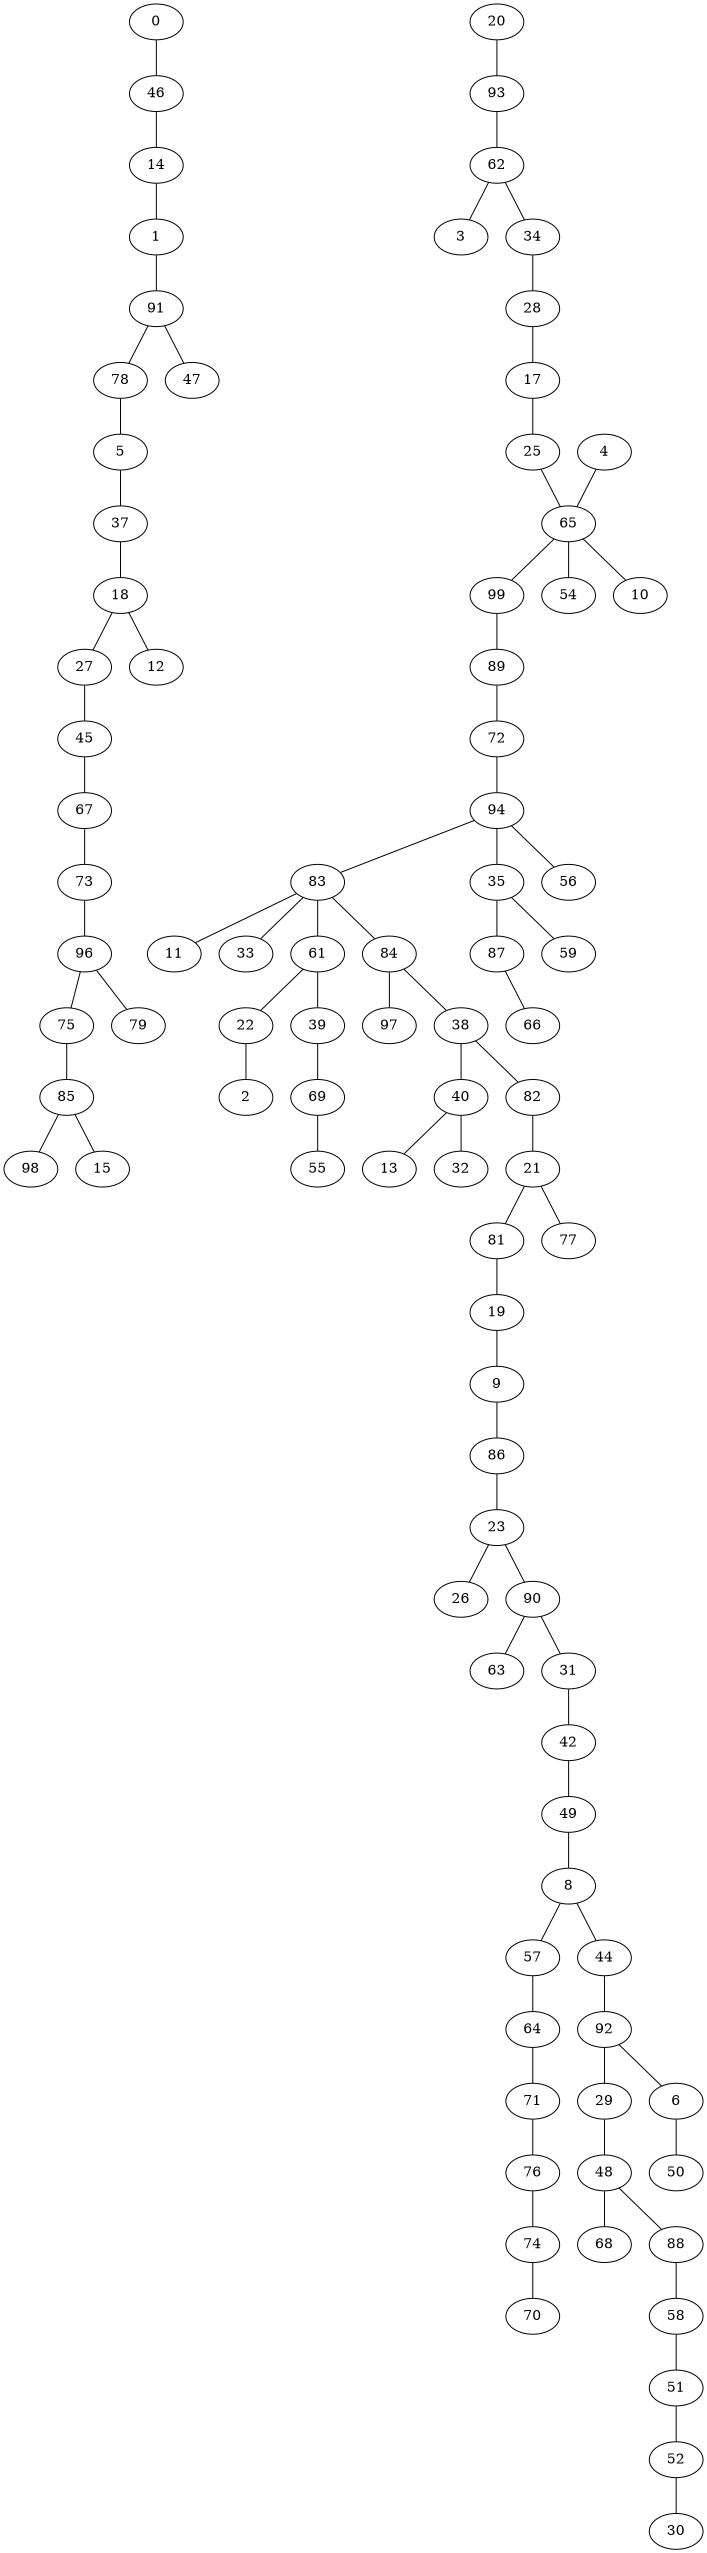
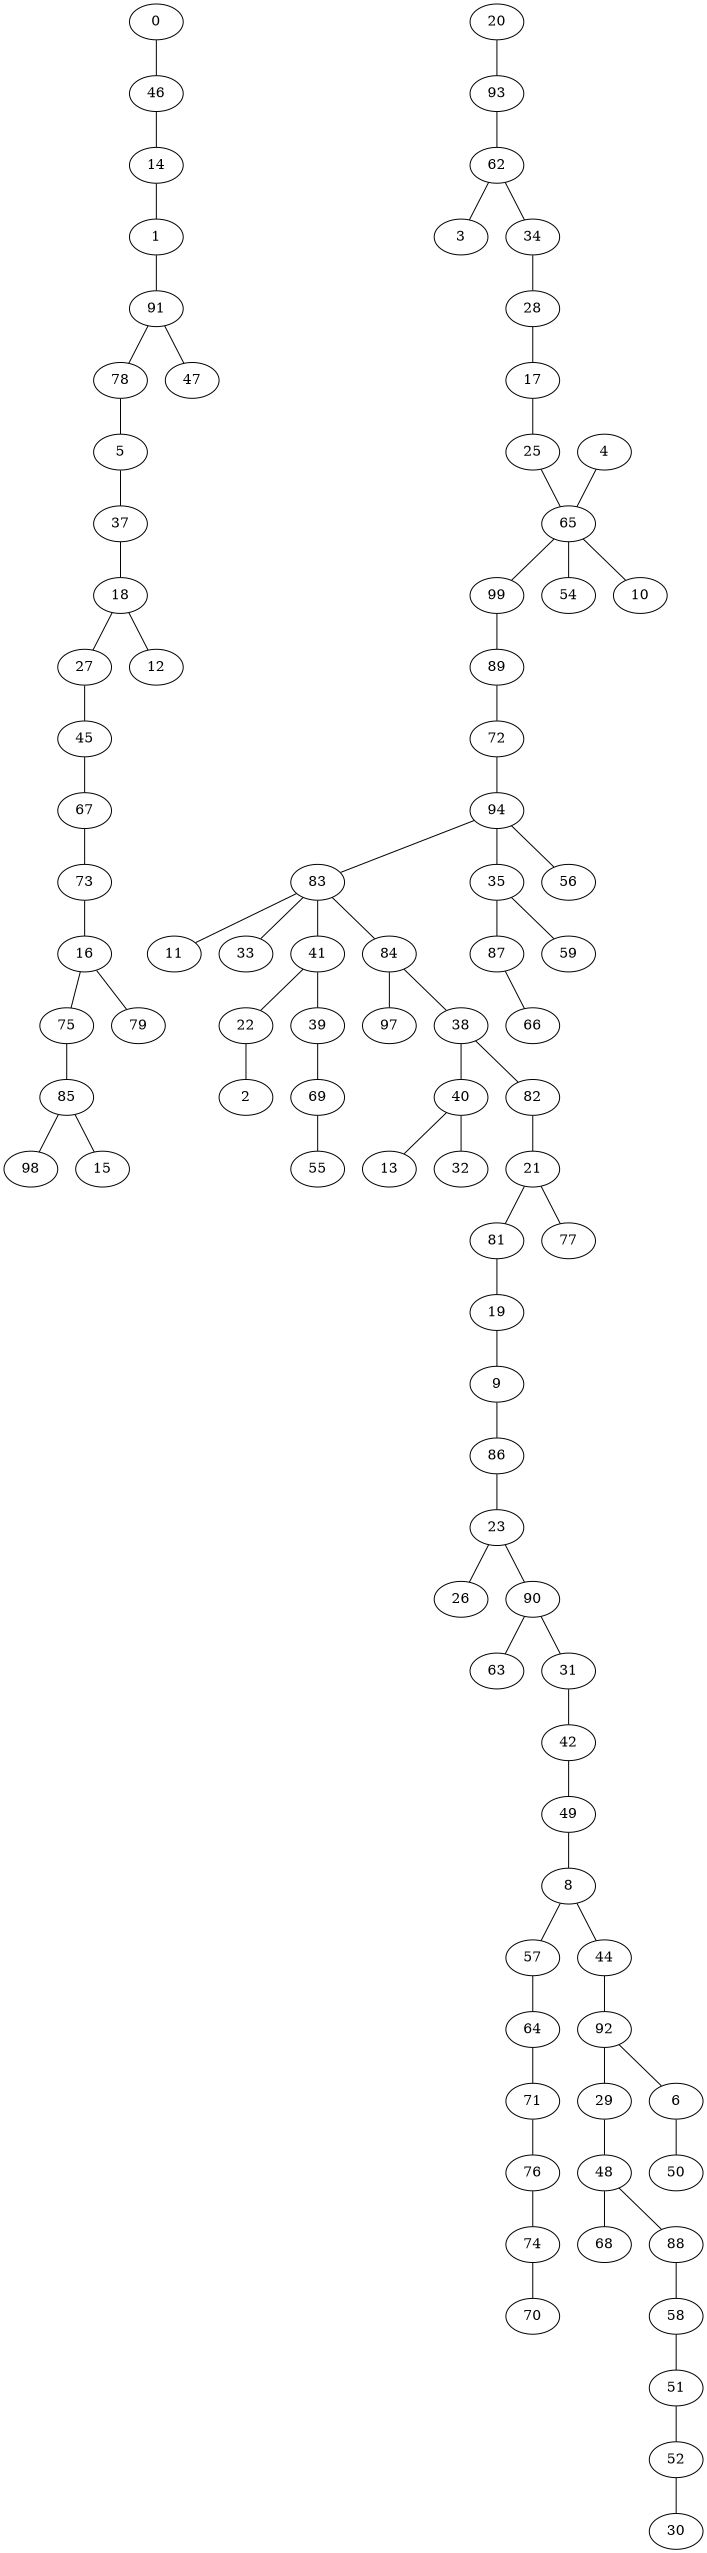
node "96": label "96" -> "16"
node "61": label "61" -> "41"
